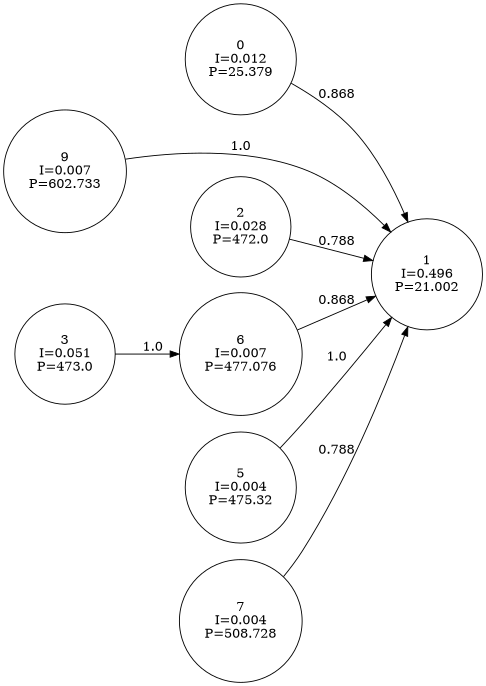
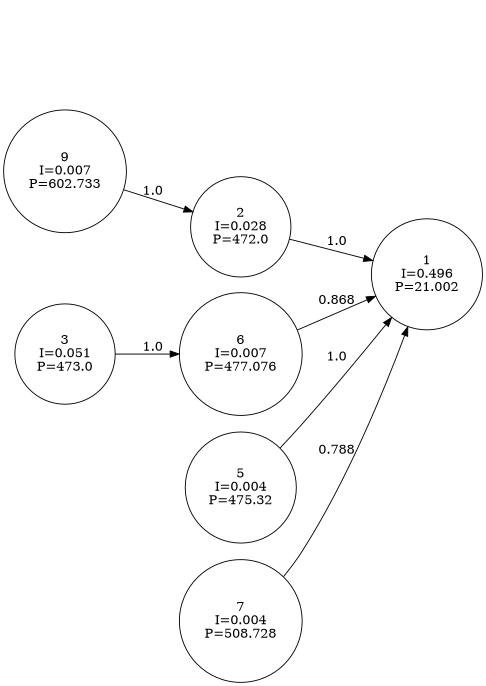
node "0 I=0.012 P=25.379": removed
edge "9 I=0.007 P=602.733" -> "1 I=0.496 P=21.002": now "9 I=0.007 P=602.733" -> "2 I=0.028 P=472.0"
edge "2 I=0.028 P=472.0" -> "1 I=0.496 P=21.002": label "0.788" -> "1.0"
